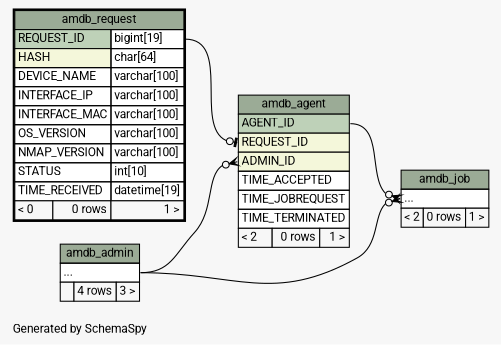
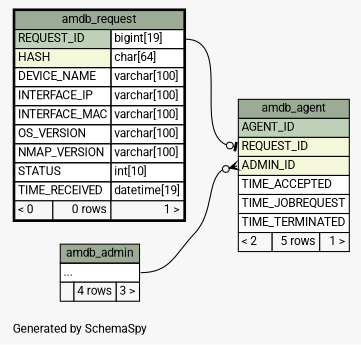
node "amdb_job": removed
node "amdb_agent": text "0 rows" -> "5 rows"
